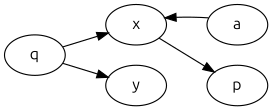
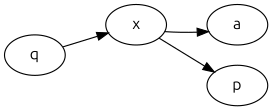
edge "a" -> "x": reversed
node "y": removed
